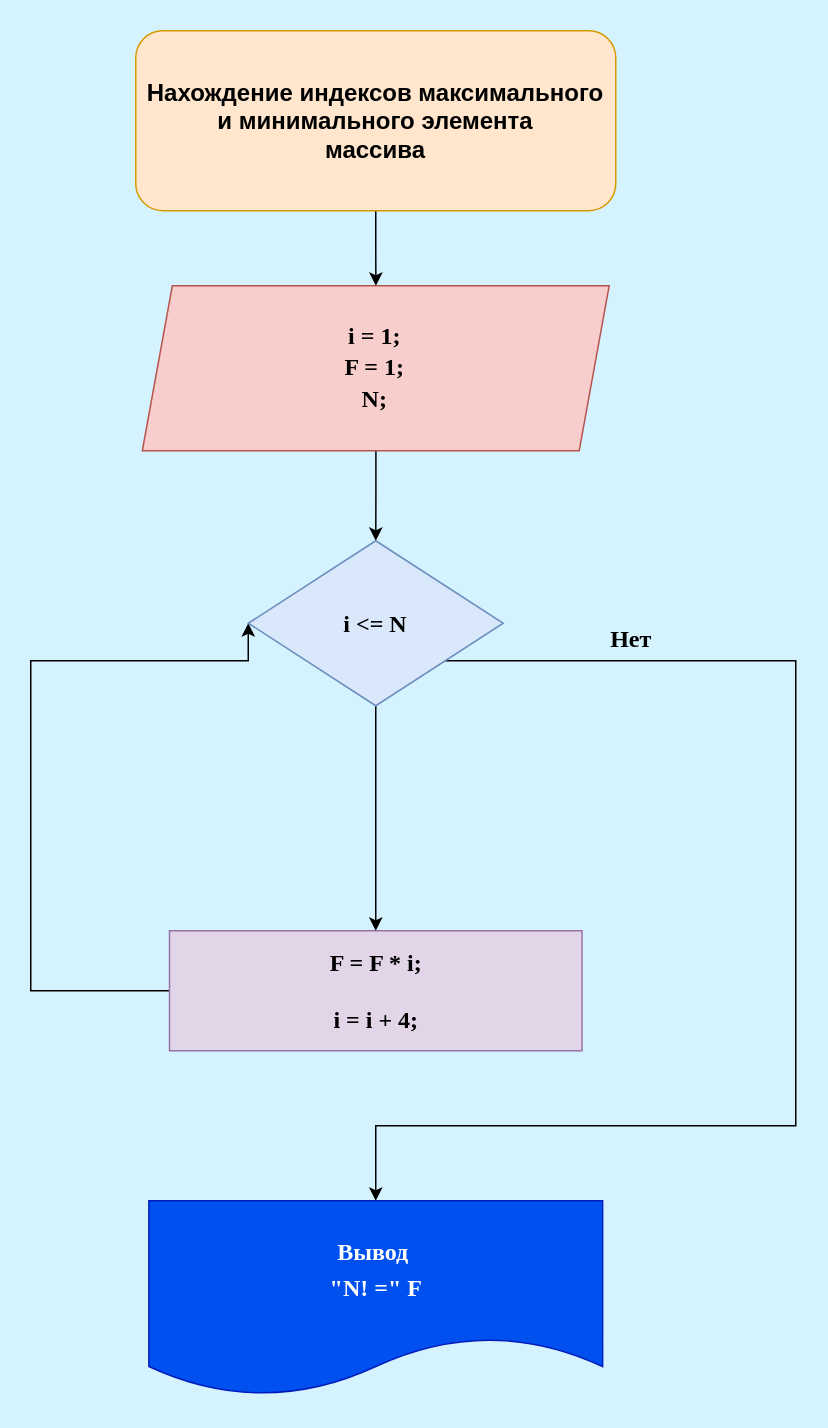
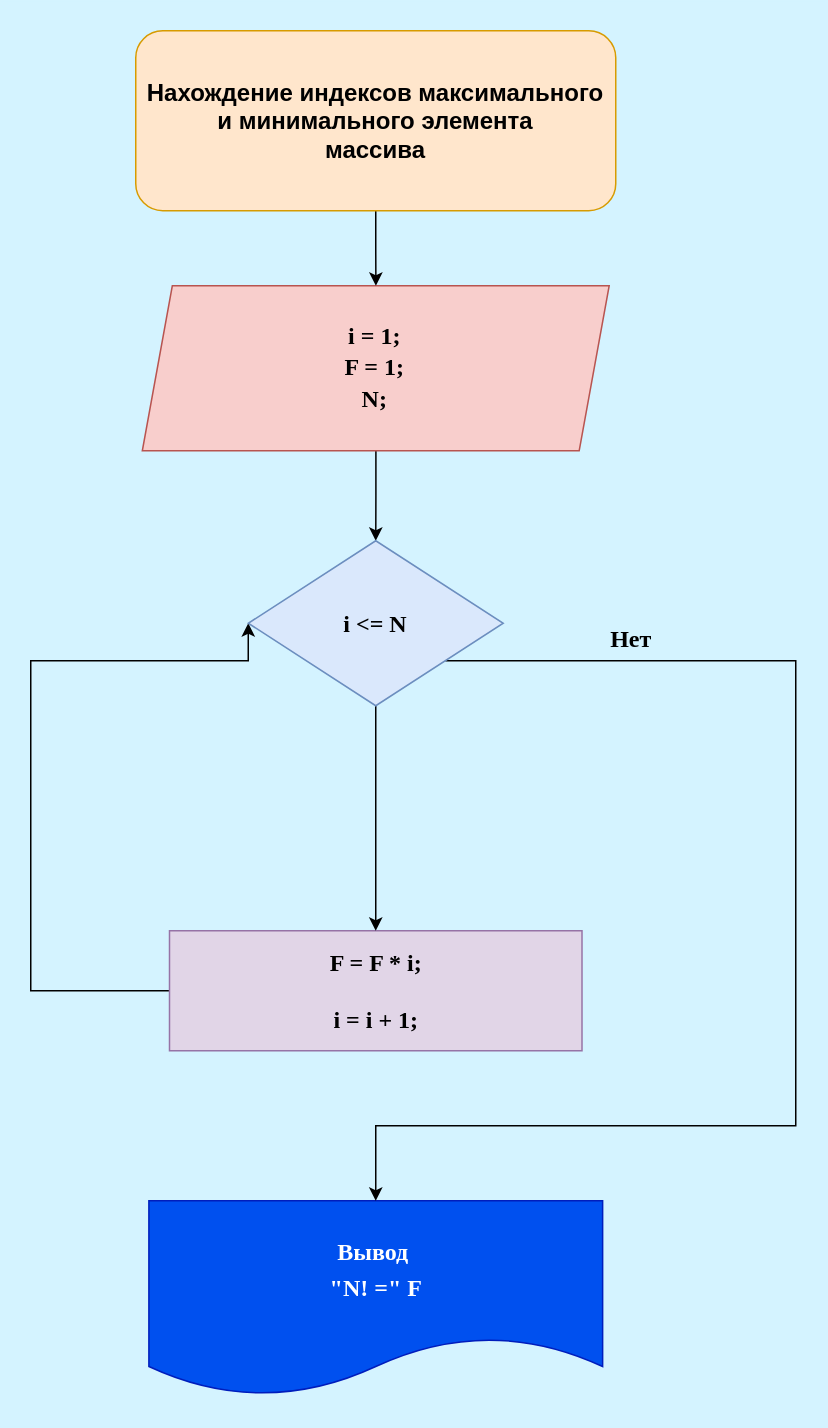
node "F = F * i; i = i + 4;": label "F = F * i; i = i + 4;" -> "F = F * i; i = i + 1;"
